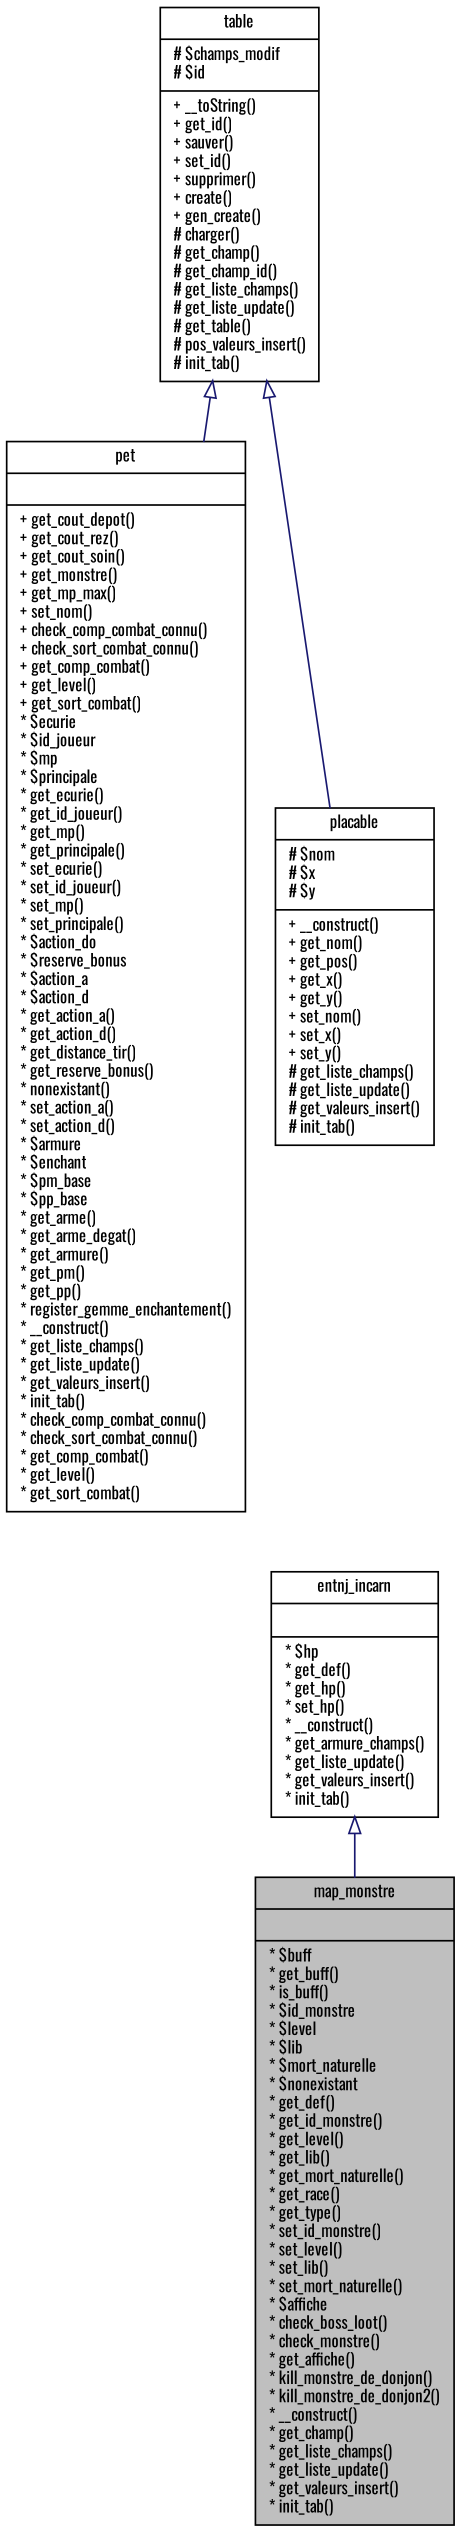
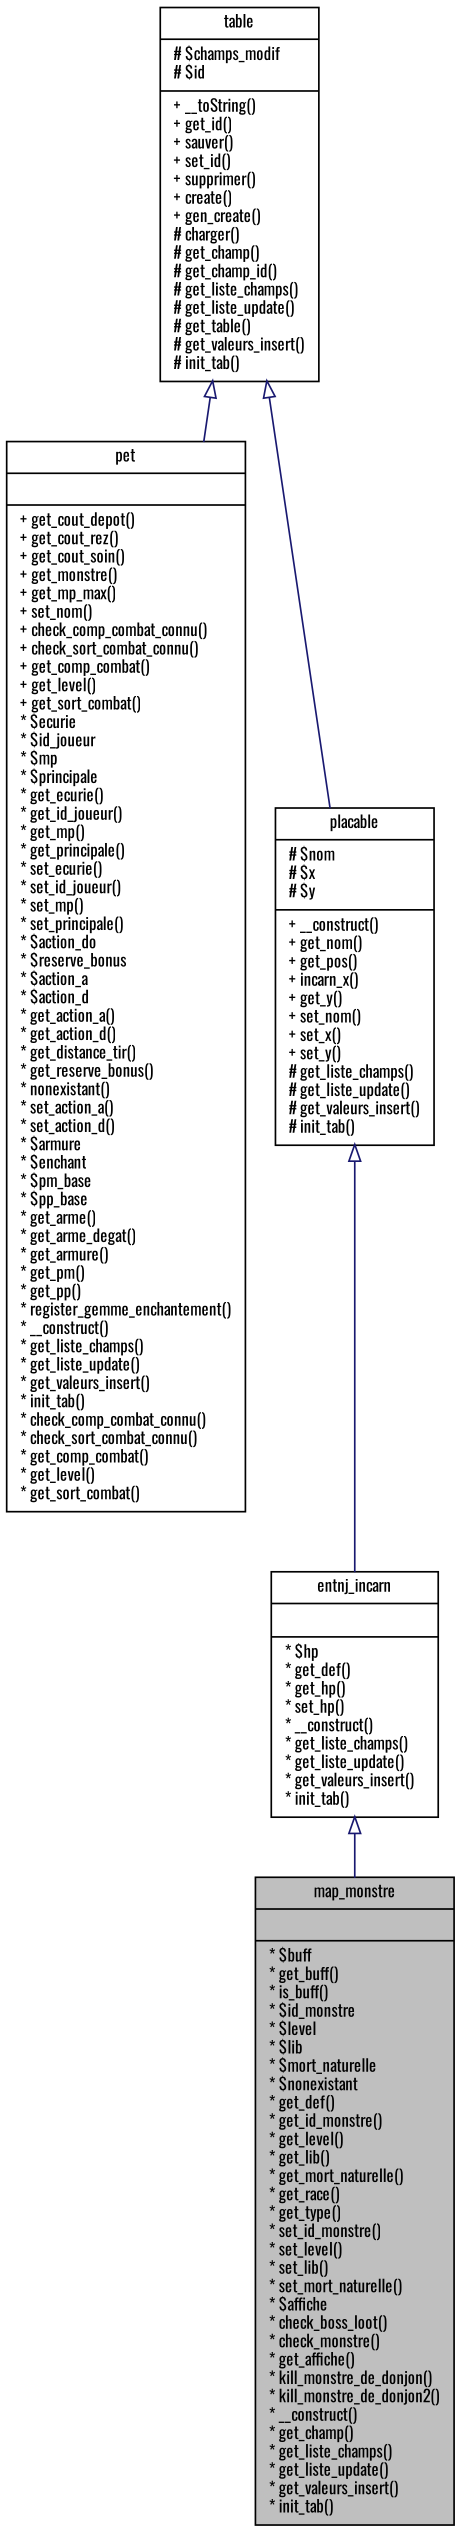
node "table": text "# pos_valeurs_insert()" -> "# get_valeurs_insert()"
node "placable": text "+ get_x()" -> "+ incarn_x()"
edge "entnj_incarn" -> "placable": added
node "entnj_incarn": text "* get_armure_champs()" -> "* get_liste_champs()"
